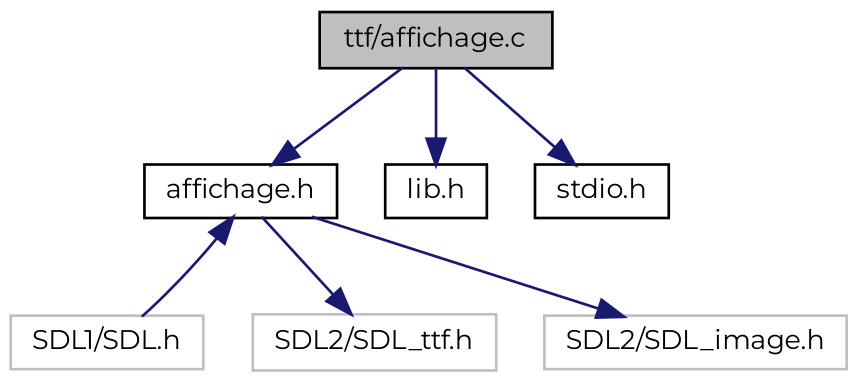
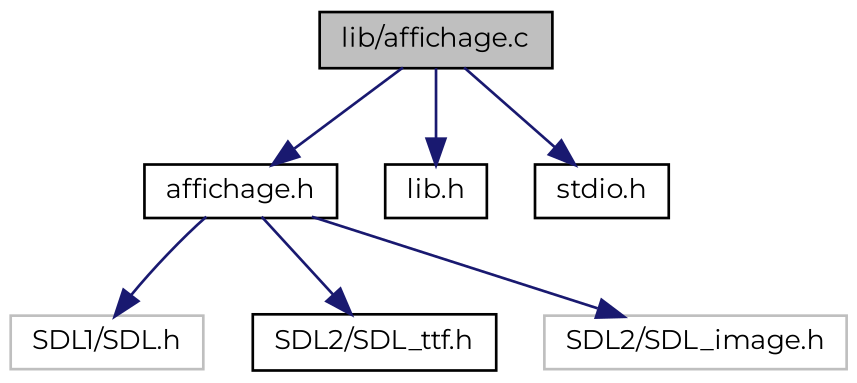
node "ttf/affichage.c": label "ttf/affichage.c" -> "lib/affichage.c"
edge "SDL1/SDL.h" -> "affichage.h": reversed
node "SDL2/SDL_ttf.h": color grey75 -> black
